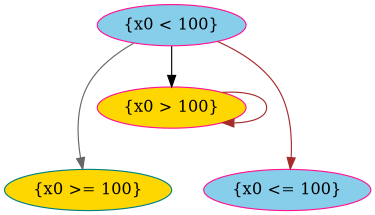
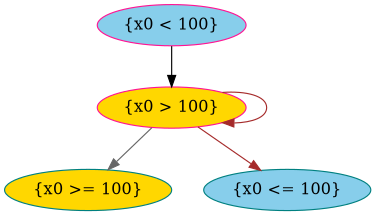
edge "{x0 < 100}" -> "{x0 <= 100}": now "{x0 > 100}" -> "{x0 <= 100}"
edge "{x0 < 100}" -> "{x0 >= 100}": now "{x0 > 100}" -> "{x0 >= 100}"
node "{x0 <= 100}": color deeppink -> teal
